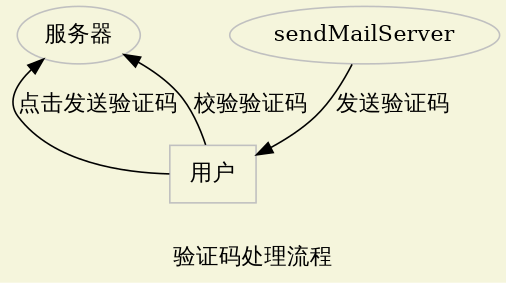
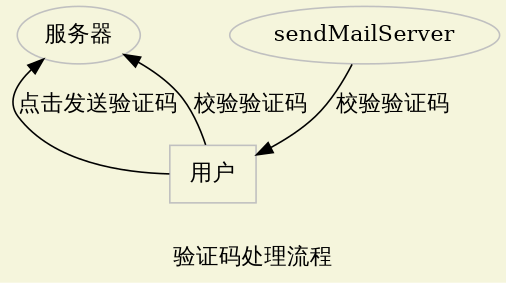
edge "sendMailServer" -> "用户": label "发送验证码" -> "校验验证码"
